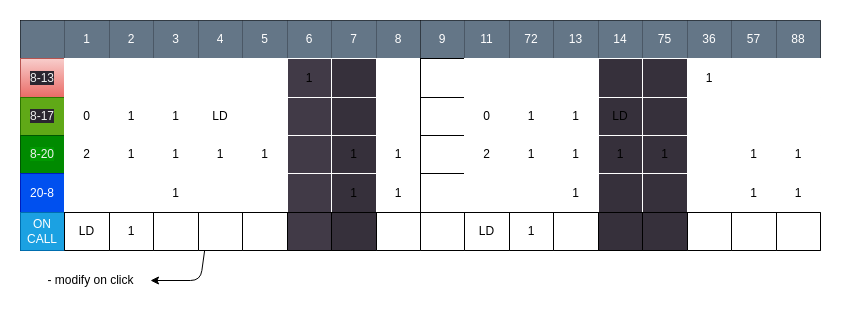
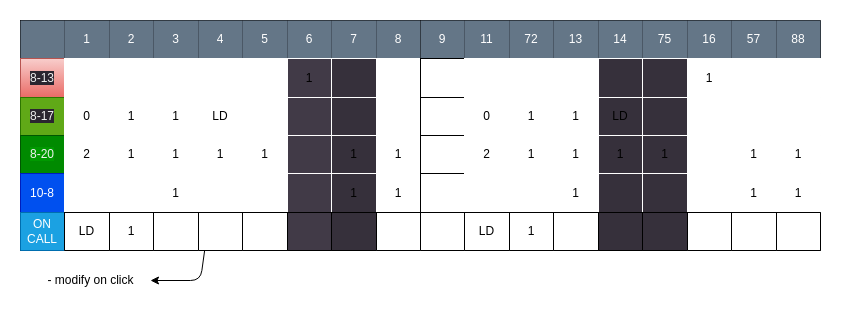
node "36": label "36" -> "16"
node "20-8": label "20-8" -> "10-8"
